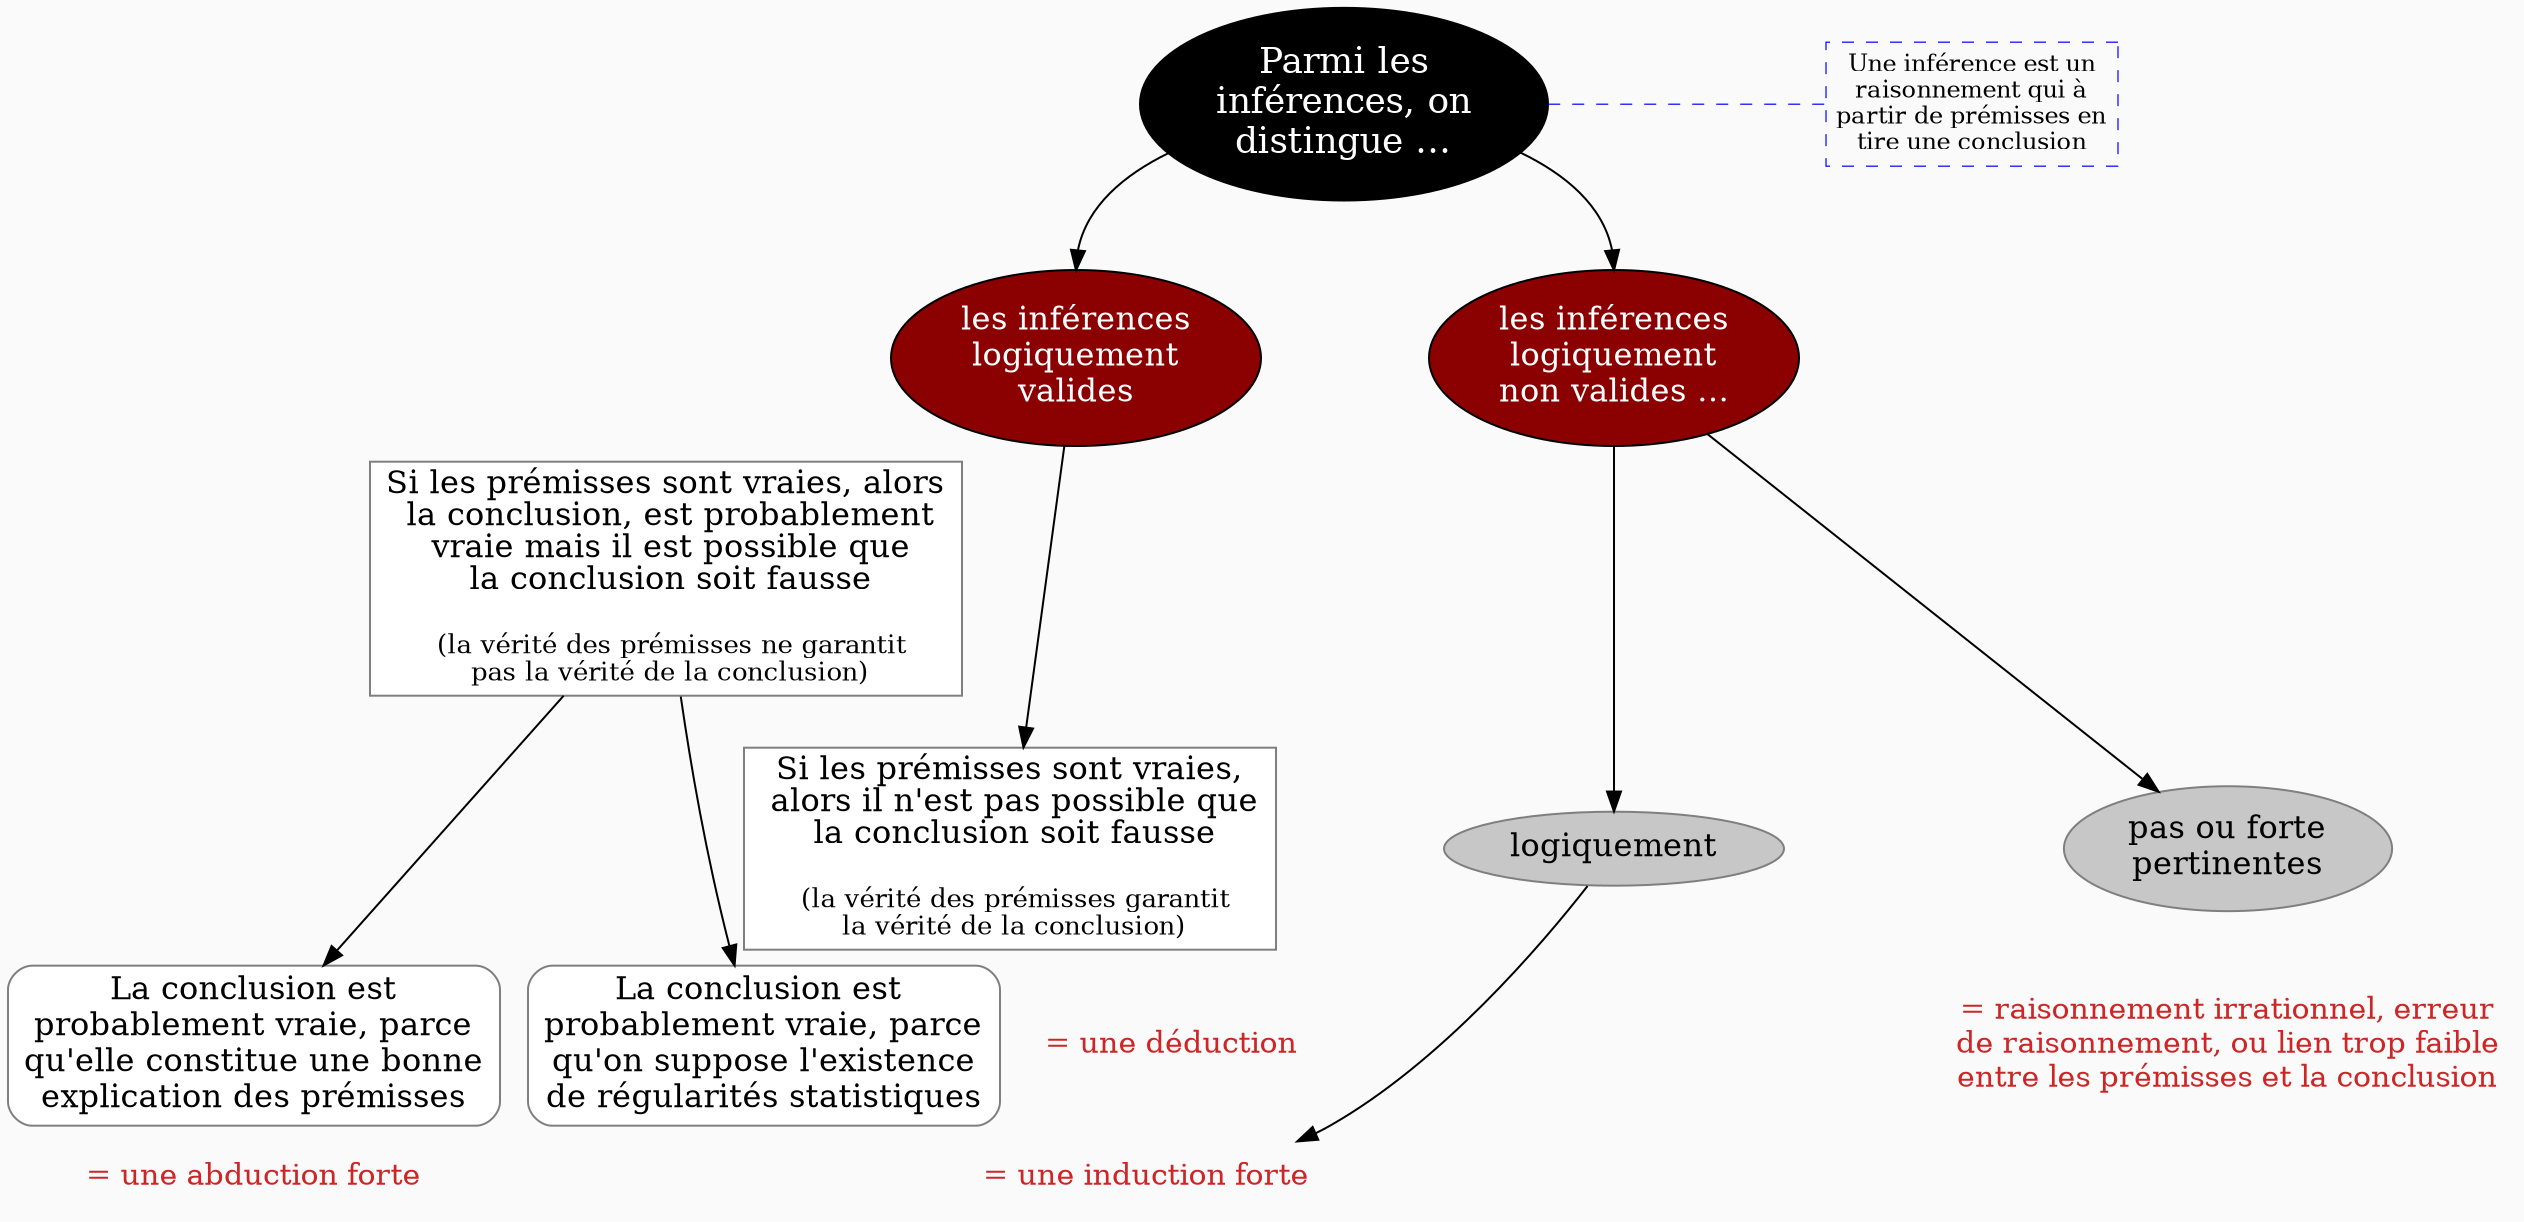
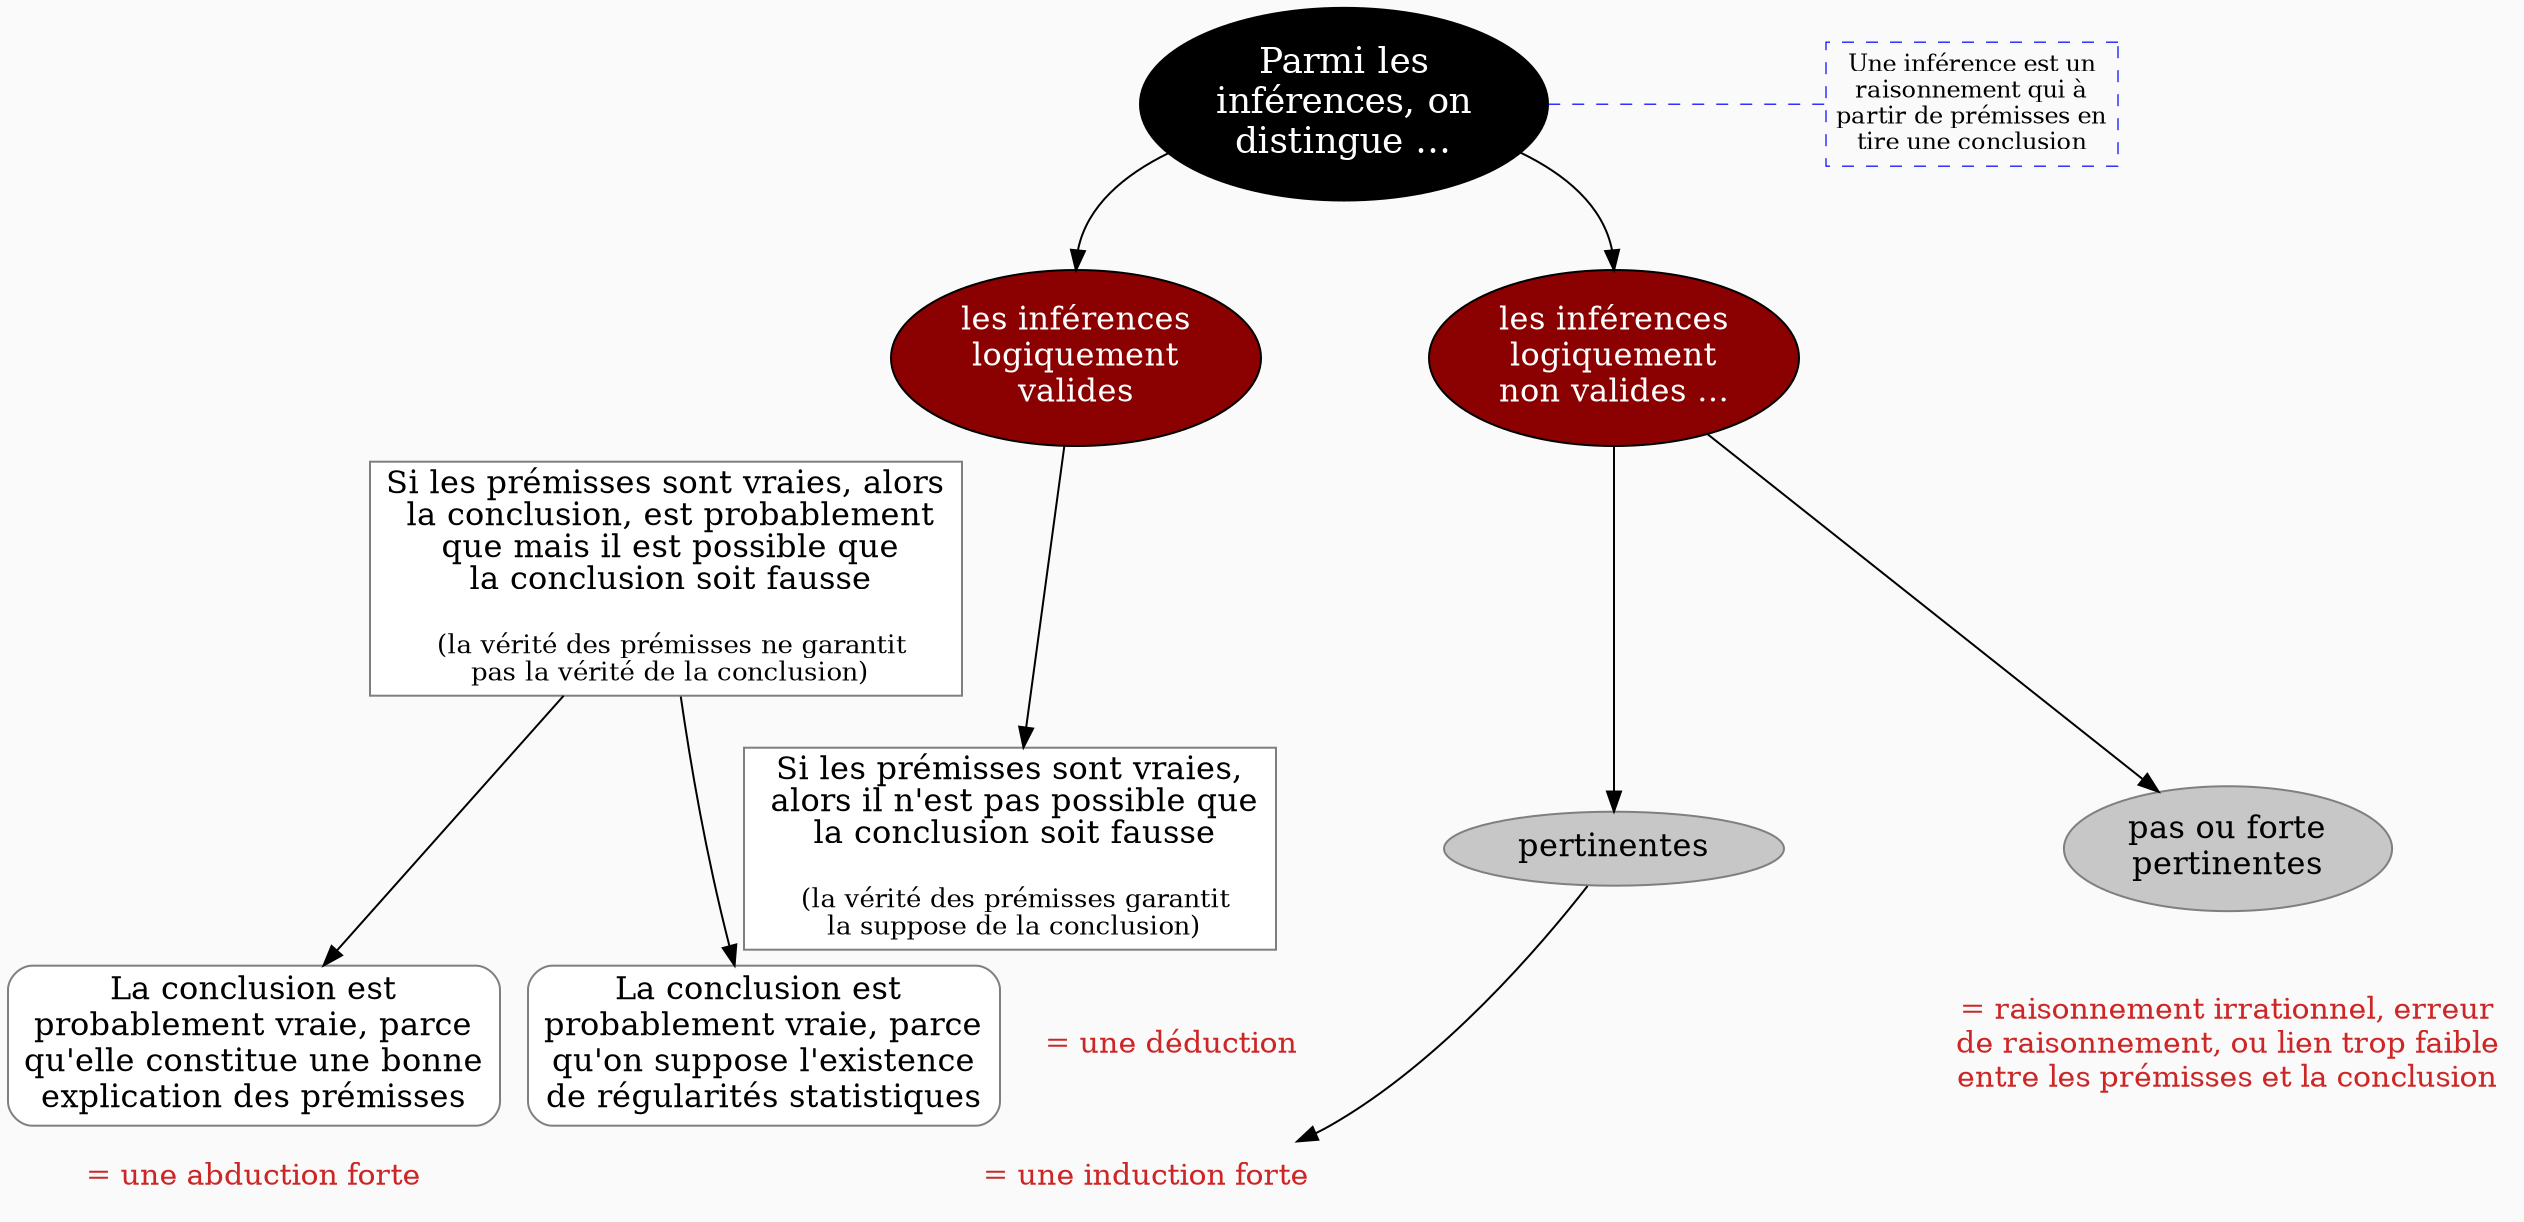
node "Si les prémisses sont vraies, alors": text "vraie mais il est possible que" -> "que mais il est possible que"
node "logiquement": label "logiquement" -> "pertinentes"
node "Si les prémisses sont vraies,": text "la vérité de la conclusion)" -> "la suppose de la conclusion)"
